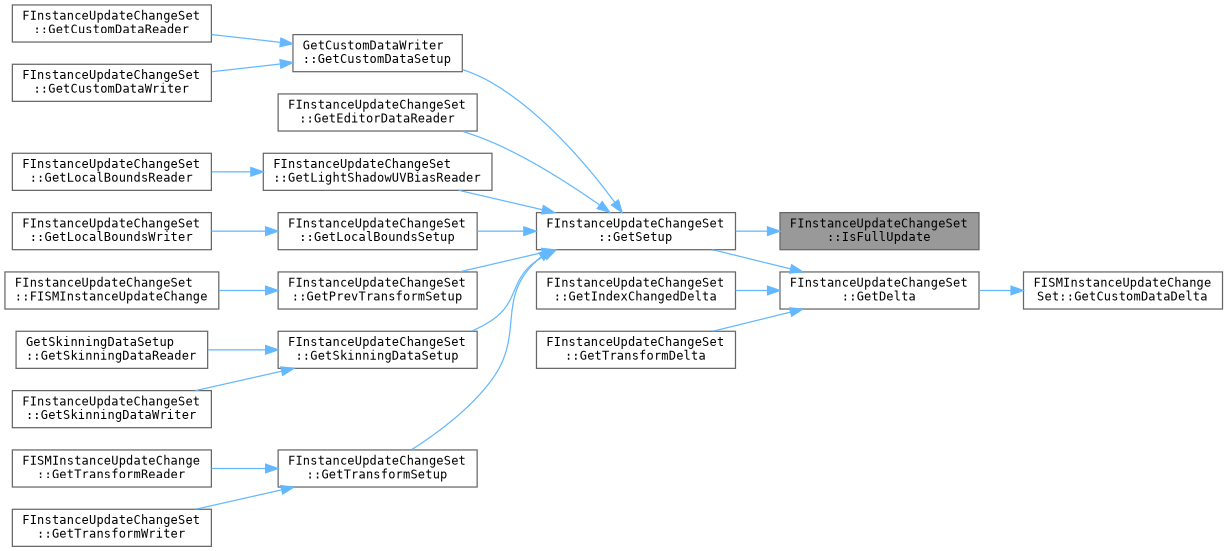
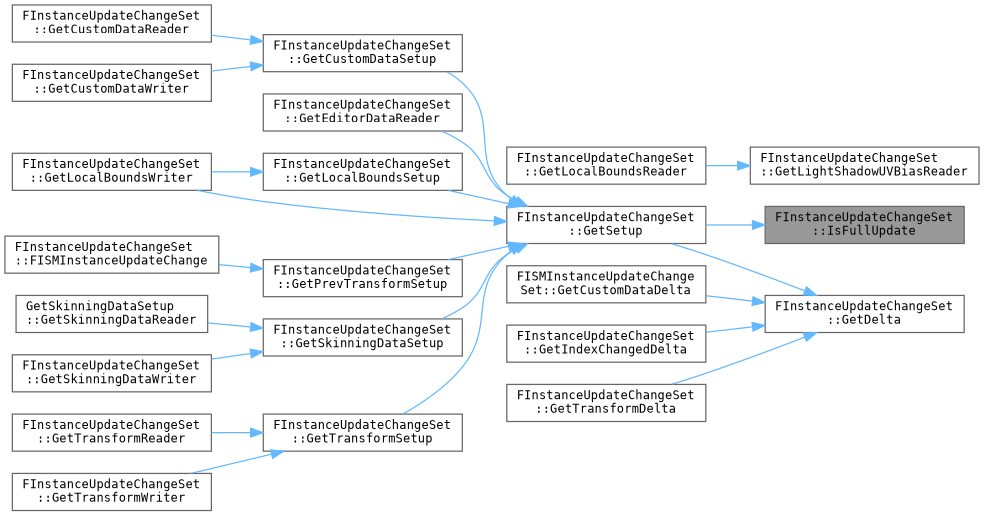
node "GetCustomDataWriter ::GetCustomDataSetup": label "GetCustomDataWriter ::GetCustomDataSetup" -> "FInstanceUpdateChangeSet ::GetCustomDataSetup"
edge "FInstanceUpdateChangeSet ::GetLightShadowUVBiasReader" -> "FInstanceUpdateChangeSet ::GetSetup": now "FInstanceUpdateChangeSet ::GetLocalBoundsWriter" -> "FInstanceUpdateChangeSet ::GetSetup"
edge "FInstanceUpdateChangeSet ::GetDelta" -> "FISMInstanceUpdateChange Set::GetCustomDataDelta": reversed
node "FISMInstanceUpdateChange ::GetTransformReader": label "FISMInstanceUpdateChange ::GetTransformReader" -> "FInstanceUpdateChangeSet ::GetTransformReader"
